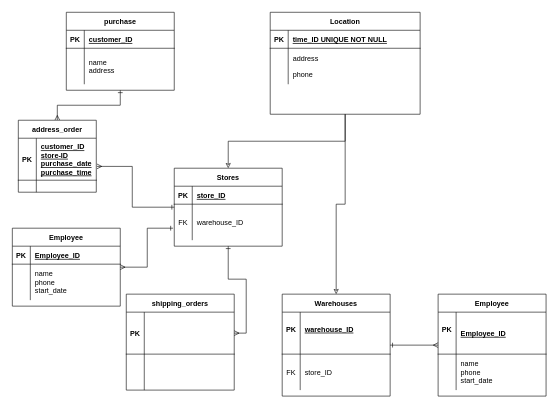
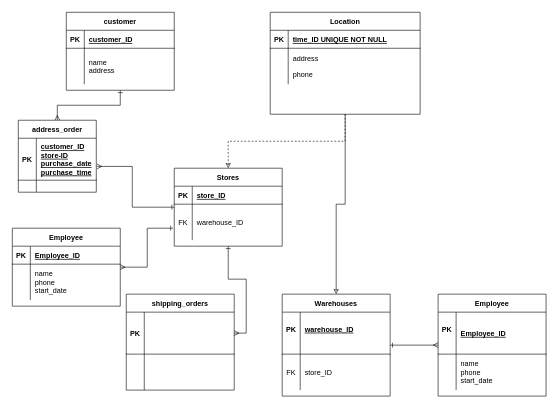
node "purchase": label "purchase" -> "customer"
edge "Location" -> "Stores": style solid -> dashed
